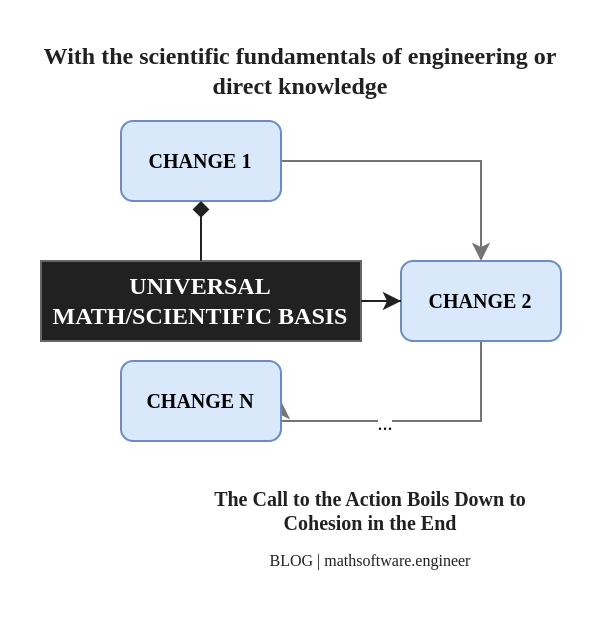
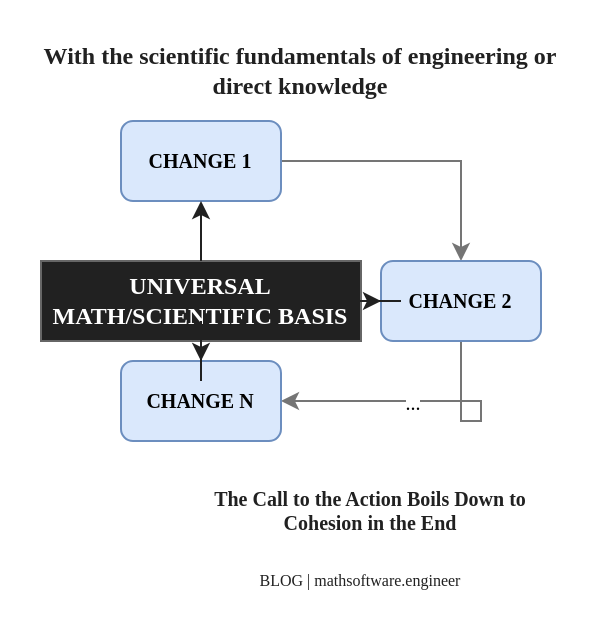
edge "UNIVERSAL MATH/SCIENTIFIC BASIS" -> "CHANGE 1": arrowhead diamond -> classic
node "CHANGE 2": moved (481, 301) -> (461, 301)
edge "UNIVERSAL MATH/SCIENTIFIC BASIS" -> "CHANGE N": added
node "BLOG | mathsoftware.engineer": moved (371, 561) -> (361, 581)
